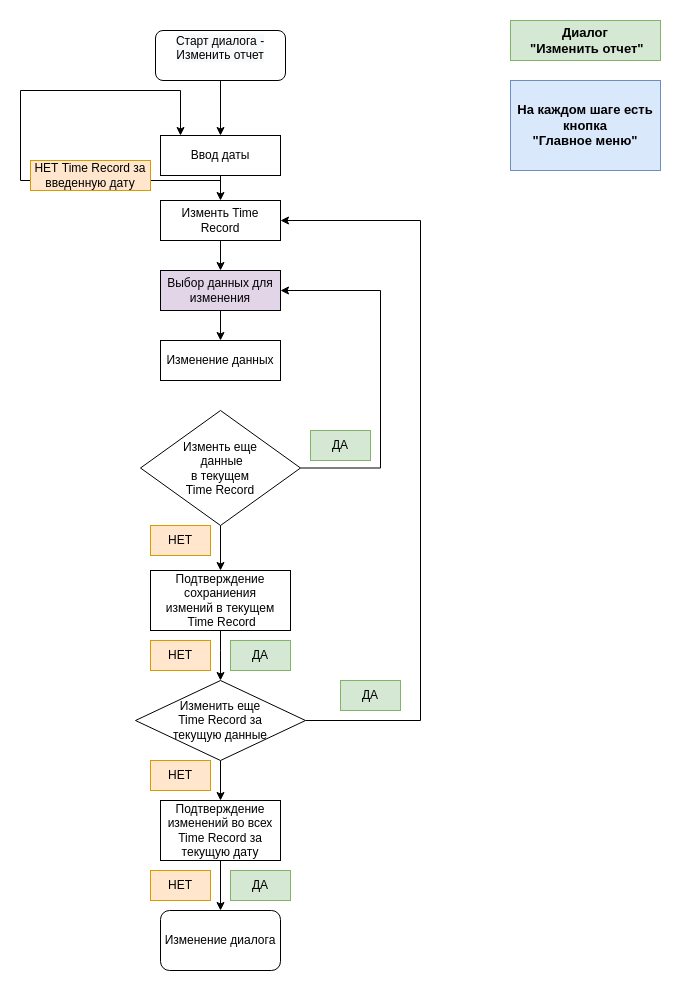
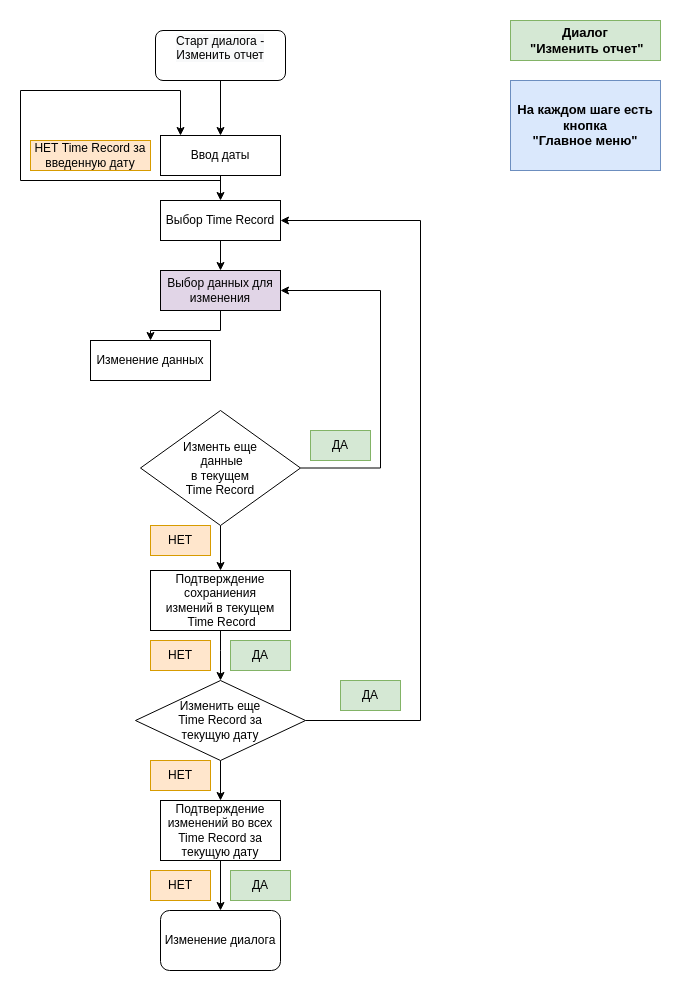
node "НЕТ Time Record за введенную дату": moved (91, 176) -> (91, 156)
node "Изменть Time Record": label "Изменть Time Record" -> "Выбор Time Record"
node "Изменение данных": moved (221, 361) -> (151, 361)
node "Изменить еще Time Record за текущую данные": label "Изменить еще Time Record за текущую данные" -> "Изменить еще Time Record за текущую дату"
